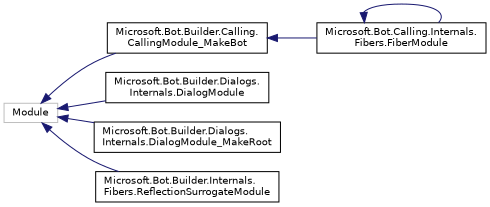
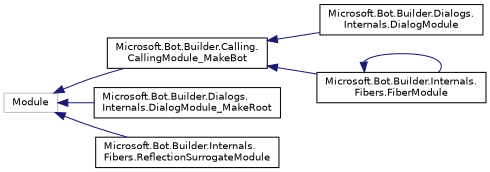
node "Microsoft.Bot.Calling.Internals. Fibers.FiberModule": label "Microsoft.Bot.Calling.Internals. Fibers.FiberModule" -> "Microsoft.Bot.Builder.Internals. Fibers.FiberModule"
edge "Microsoft.Bot.Builder.Dialogs. Internals.DialogModule" -> "Module": now "Microsoft.Bot.Builder.Dialogs. Internals.DialogModule" -> "Microsoft.Bot.Builder.Calling. CallingModule_MakeBot"
